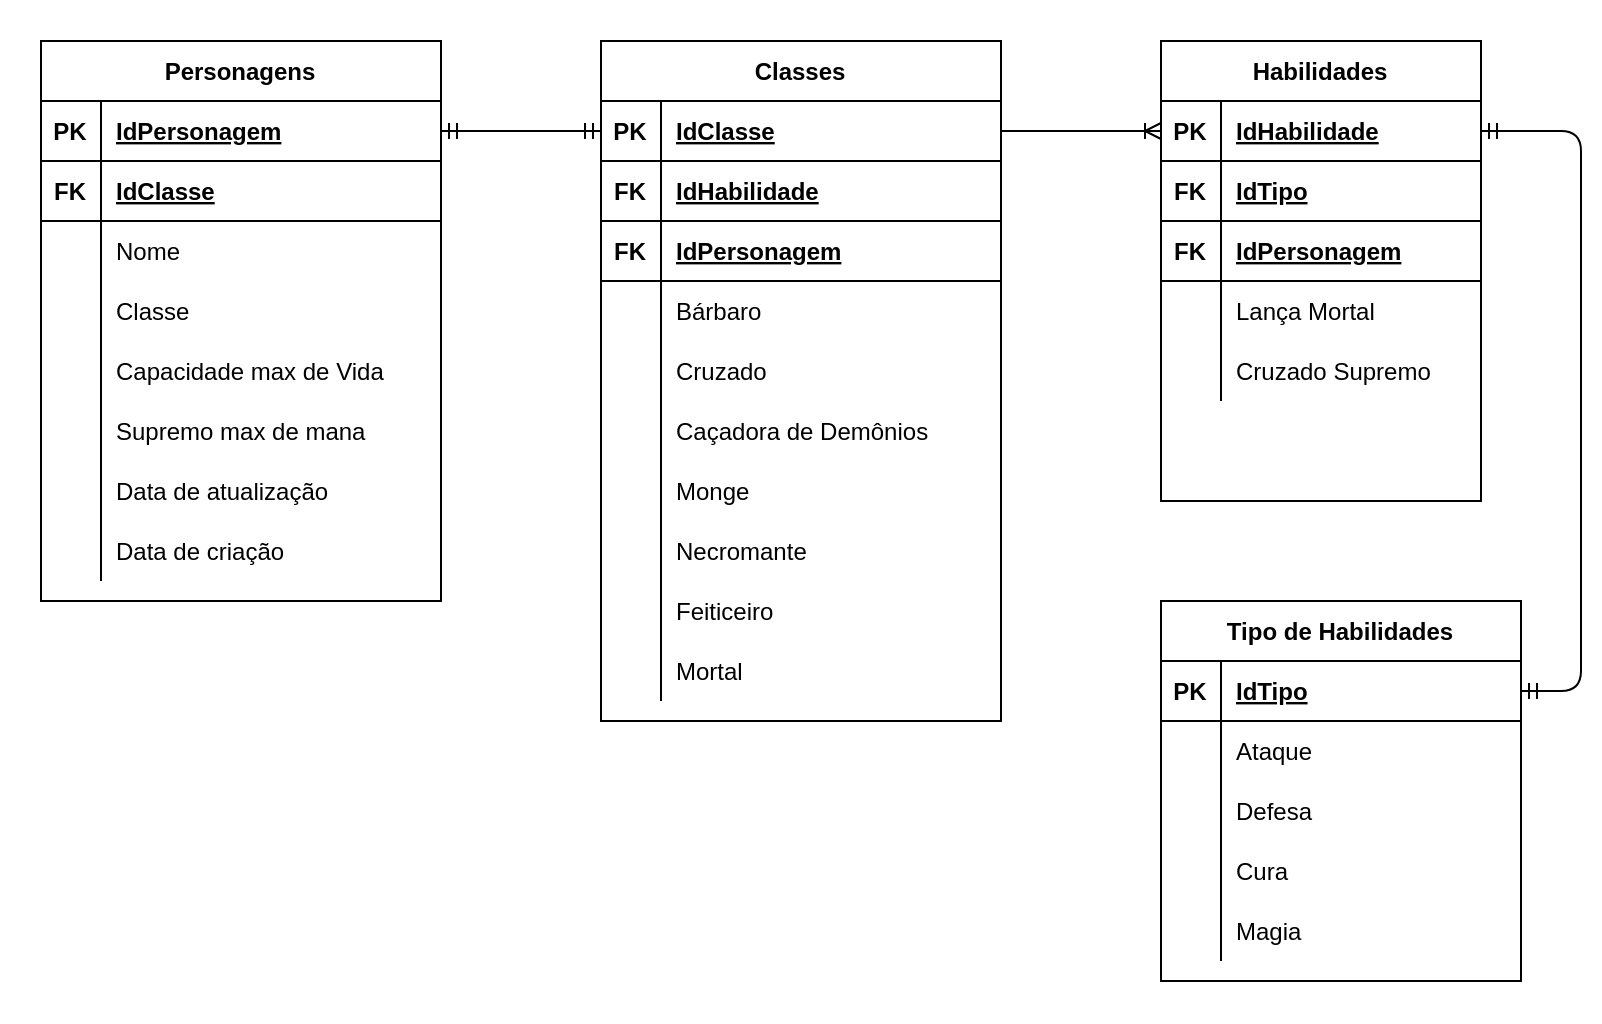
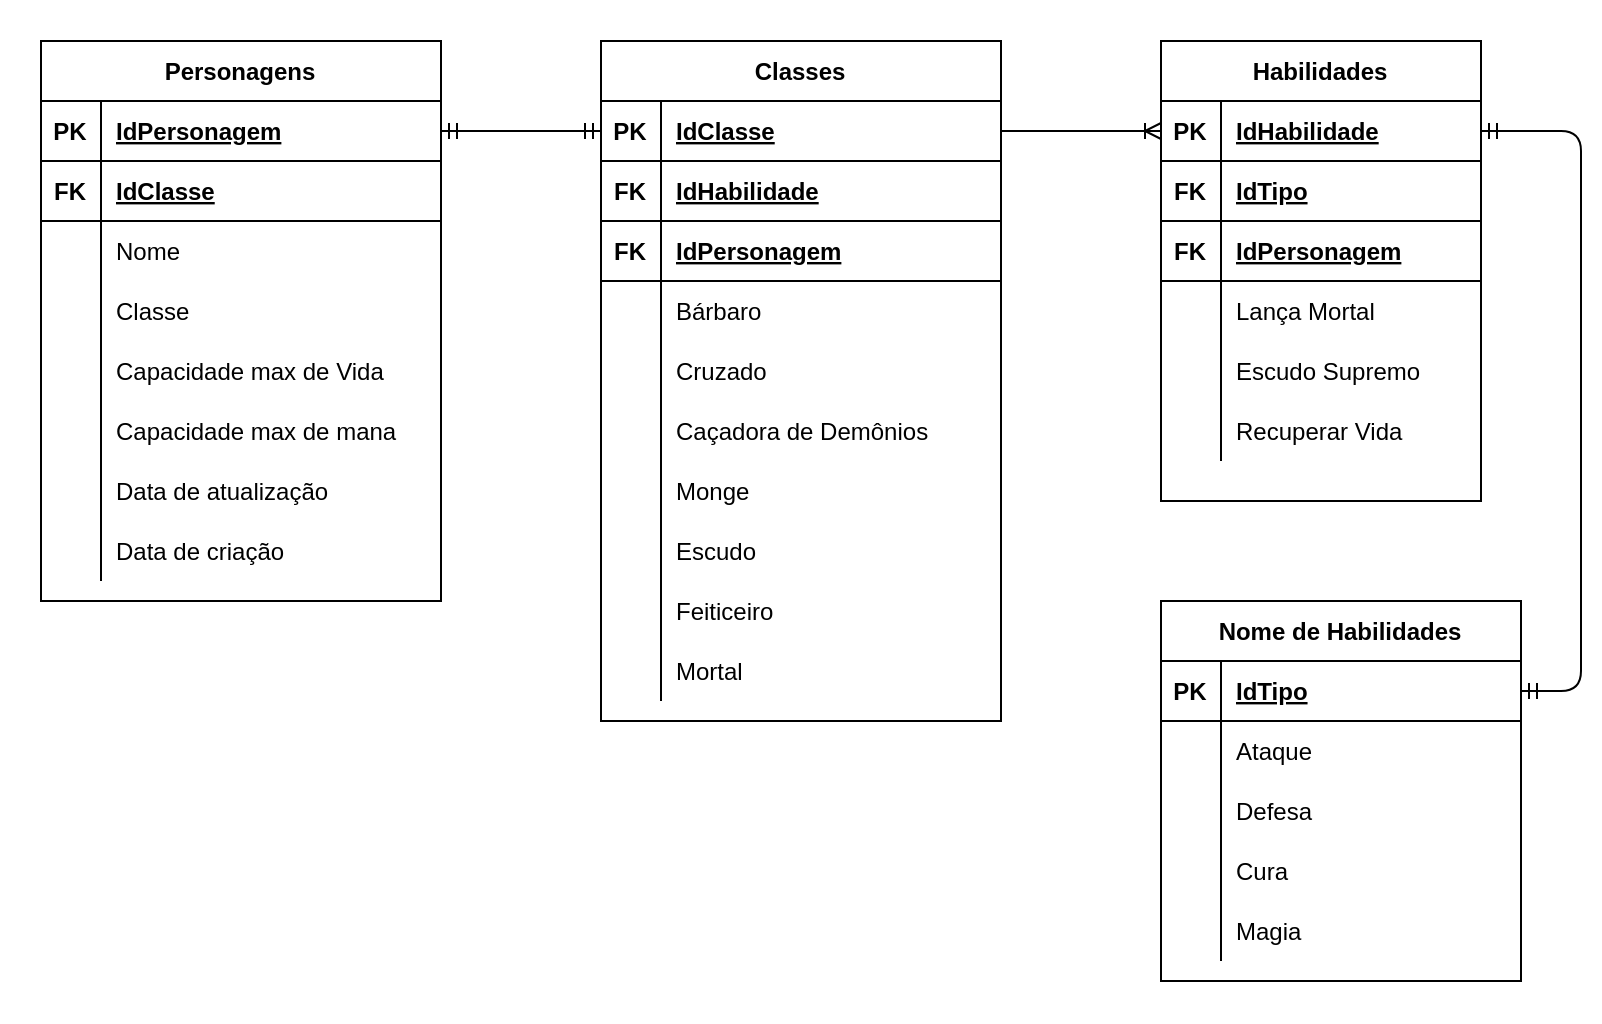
node "Cruzado Supremo": label "Cruzado Supremo" -> "Escudo Supremo"
node "Recuperar Vida": added
node "Supremo max de mana": label "Supremo max de mana" -> "Capacidade max de mana"
node "Necromante": label "Necromante" -> "Escudo"
node "Tipo de Habilidades": label "Tipo de Habilidades" -> "Nome de Habilidades"
